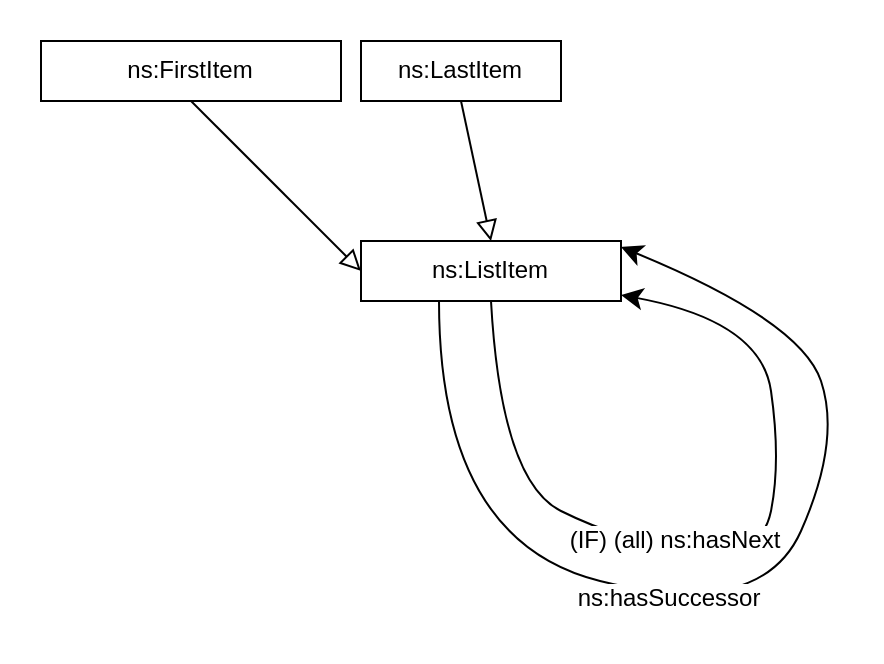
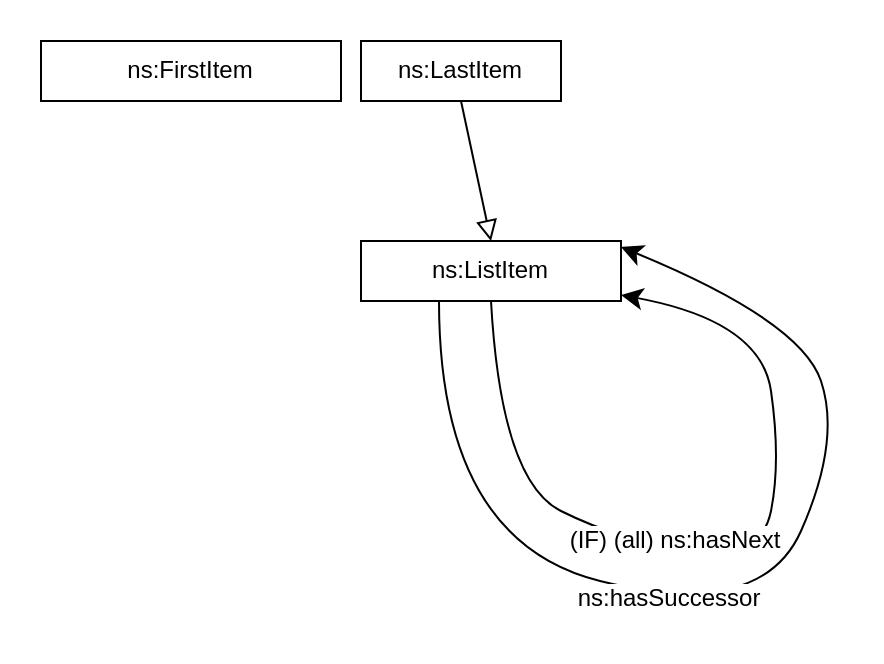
edge "ns:FirstItem" -> "ns:ListItem": removed
